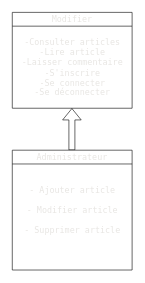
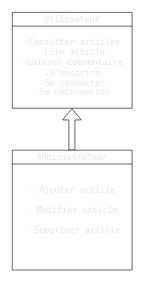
node "Modifier": label "Modifier" -> "Utilisateur"
